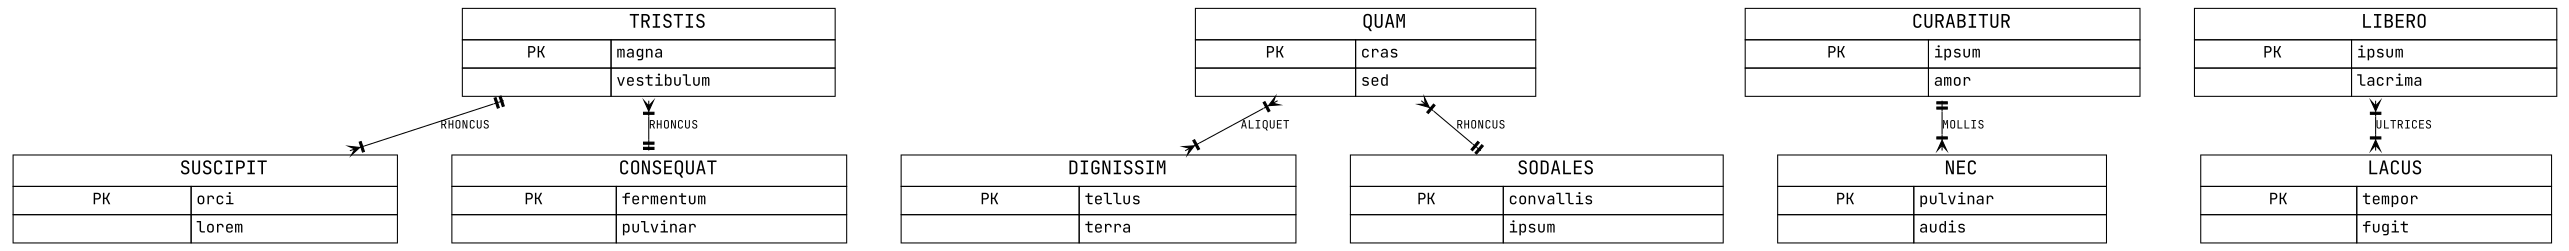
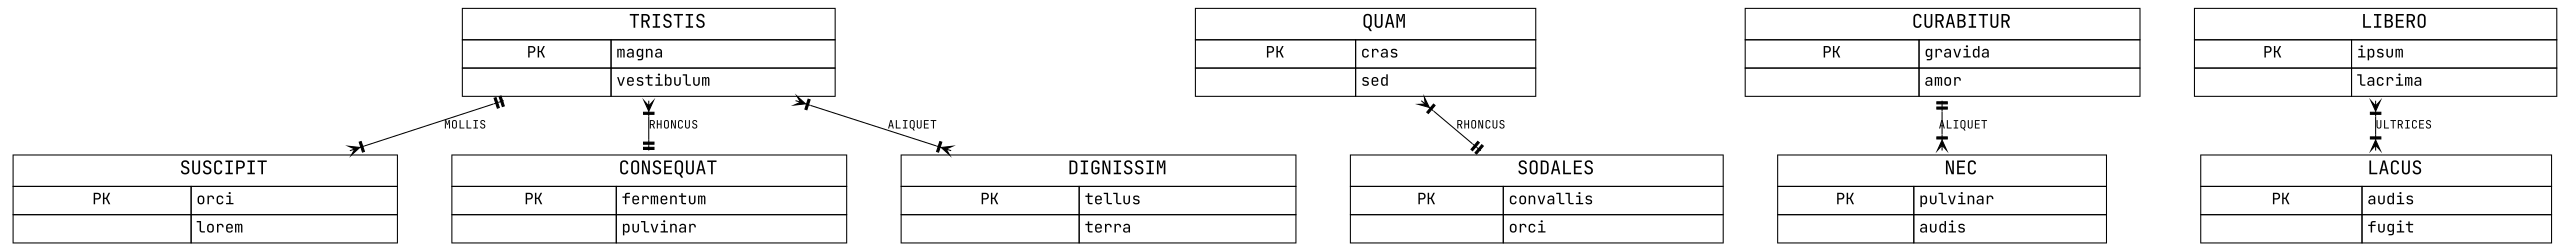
node "CURABITUR": text "ipsum" -> "gravida"
edge "TRISTIS" -- "SUSCIPIT": label "RHONCUS" -> "MOLLIS"
edge "QUAM" -- "DIGNISSIM": now "TRISTIS" -- "DIGNISSIM"
edge "CURABITUR" -- "NEC": label "MOLLIS" -> "ALIQUET"
node "LACUS": text "tempor" -> "audis"
node "SODALES": text "ipsum" -> "orci"
